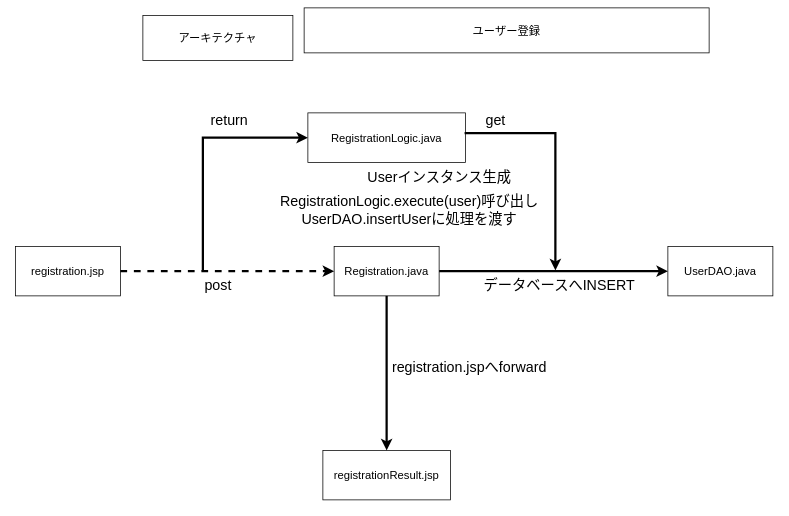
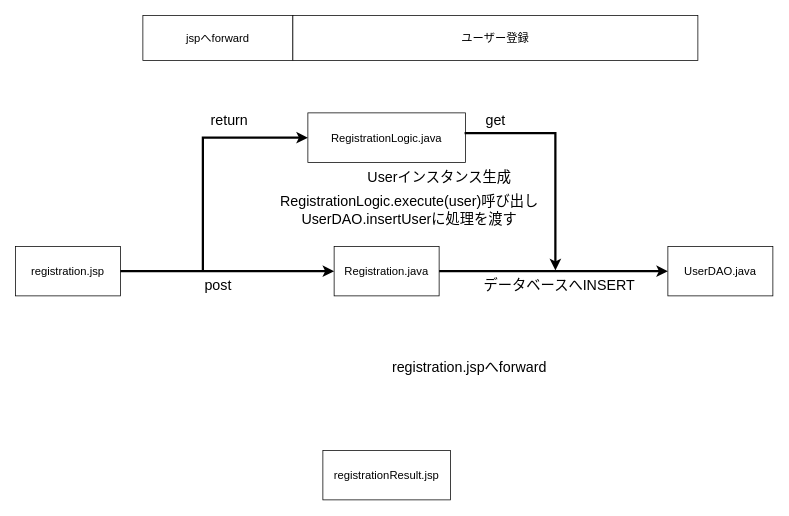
node "ユーザー登録": moved (507, 30) -> (495, 38)
node "アーキテクチャ": label "アーキテクチャ" -> "jspへforward"
edge "registration.jsp" -> "Registration.java": style dashed -> solid
edge "Registration.java" -> "registrationResult.jsp": removed
